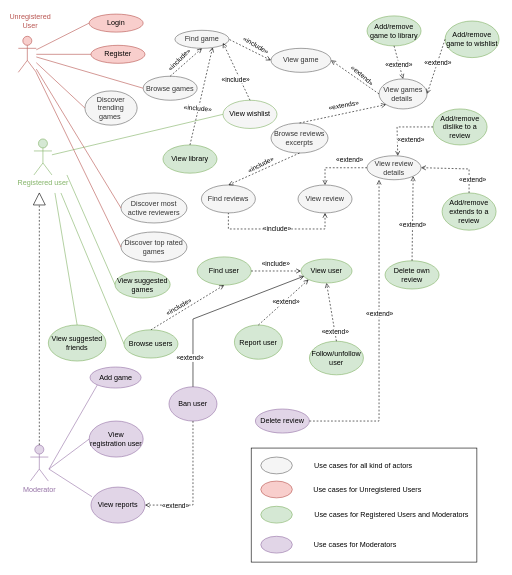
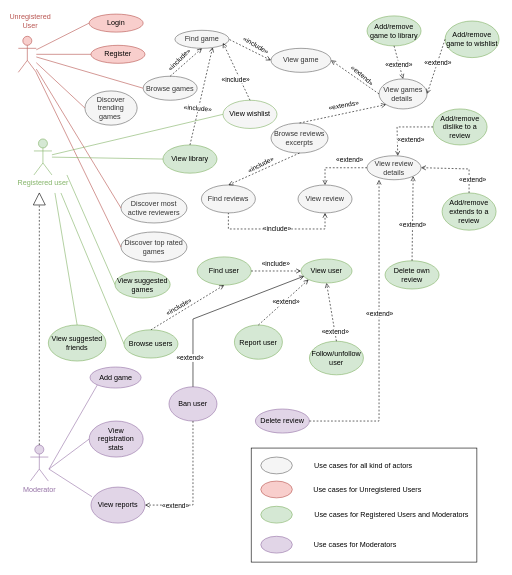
edge "Registered user" -- "View library": added
node "View registration user": label "View registration user" -> "View registration stats"
